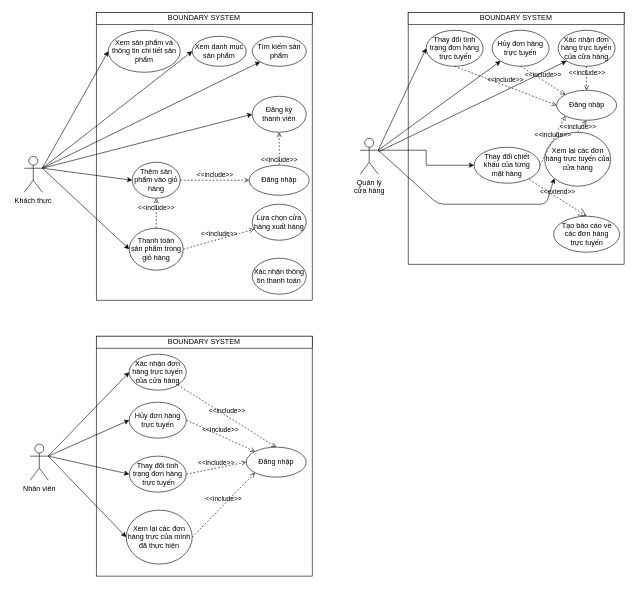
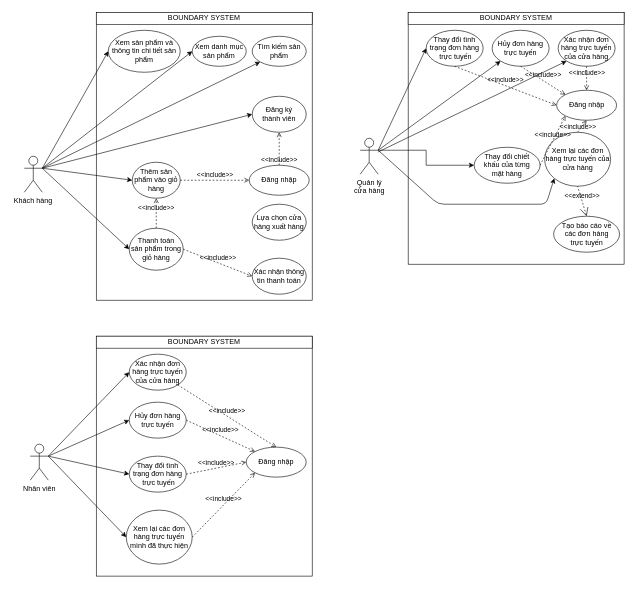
edge "Thay đổi chiết khấu của từng mặt hàng" -> "Tạo báo cáo về các đơn hàng trực tuyến": now "Xem lại các đơn hàng trực tuyến của cửa hàng" -> "Tạo báo cáo về các đơn hàng trực tuyến"
node "Khách thực": label "Khách thực" -> "Khách hàng"
edge "Thanh toán sản phẩm trong giỏ hàng" -> "Lựa chọn cửa hàng xuất hàng": now "Thanh toán sản phẩm trong giỏ hàng" -> "Xác nhận thông tin thanh toán"
node "Xem lại các đơn hàng trực của mình đã thực hiện": label "Xem lại các đơn hàng trực của mình đã thực hiện" -> "Xem lại các đơn hàng trực tuyến mình đã thực hiện"
